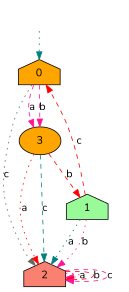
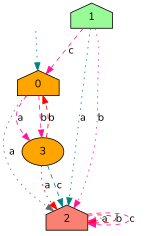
edge "1" -> "0": color red -> deeppink
edge "3" -> "1": now "3" -> "0"
edge "0" -> "2": label "c" -> "a"
